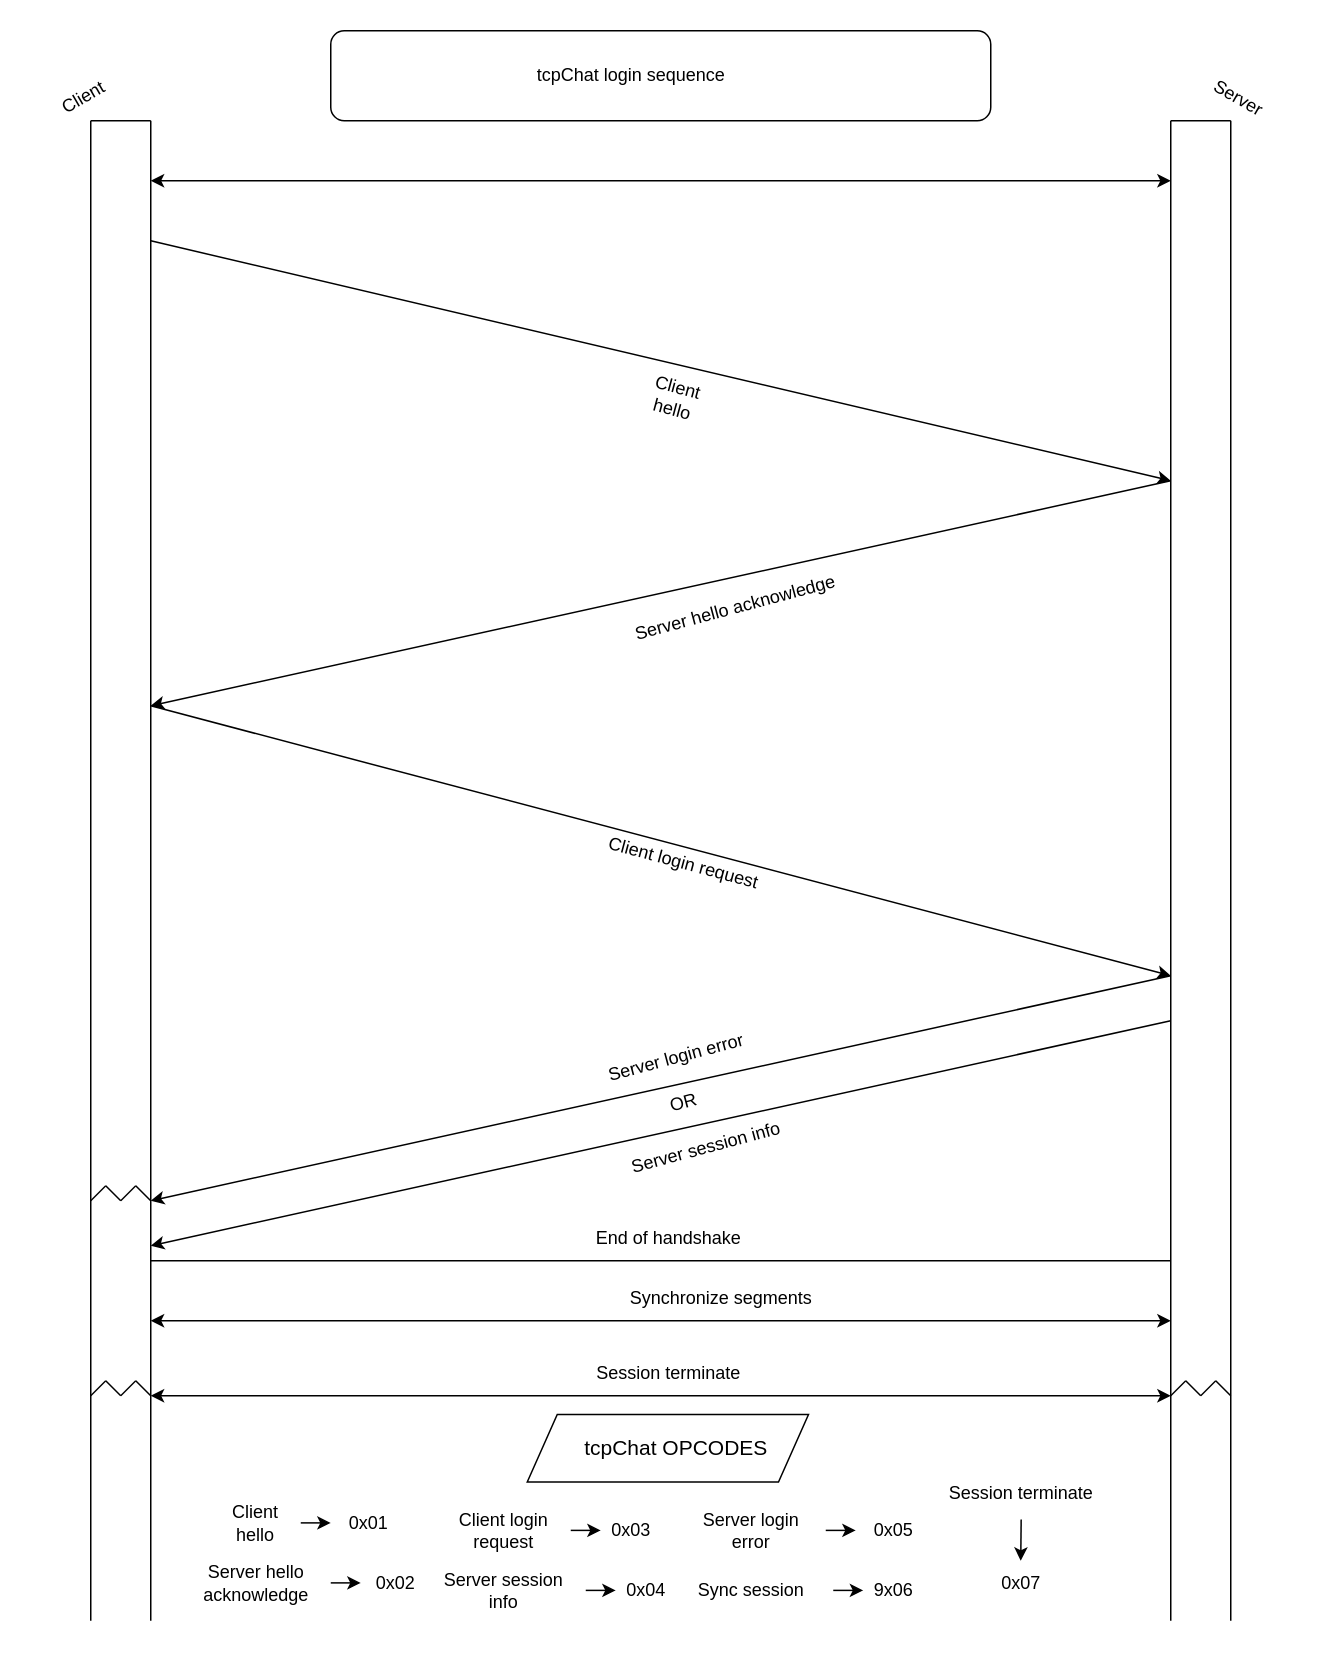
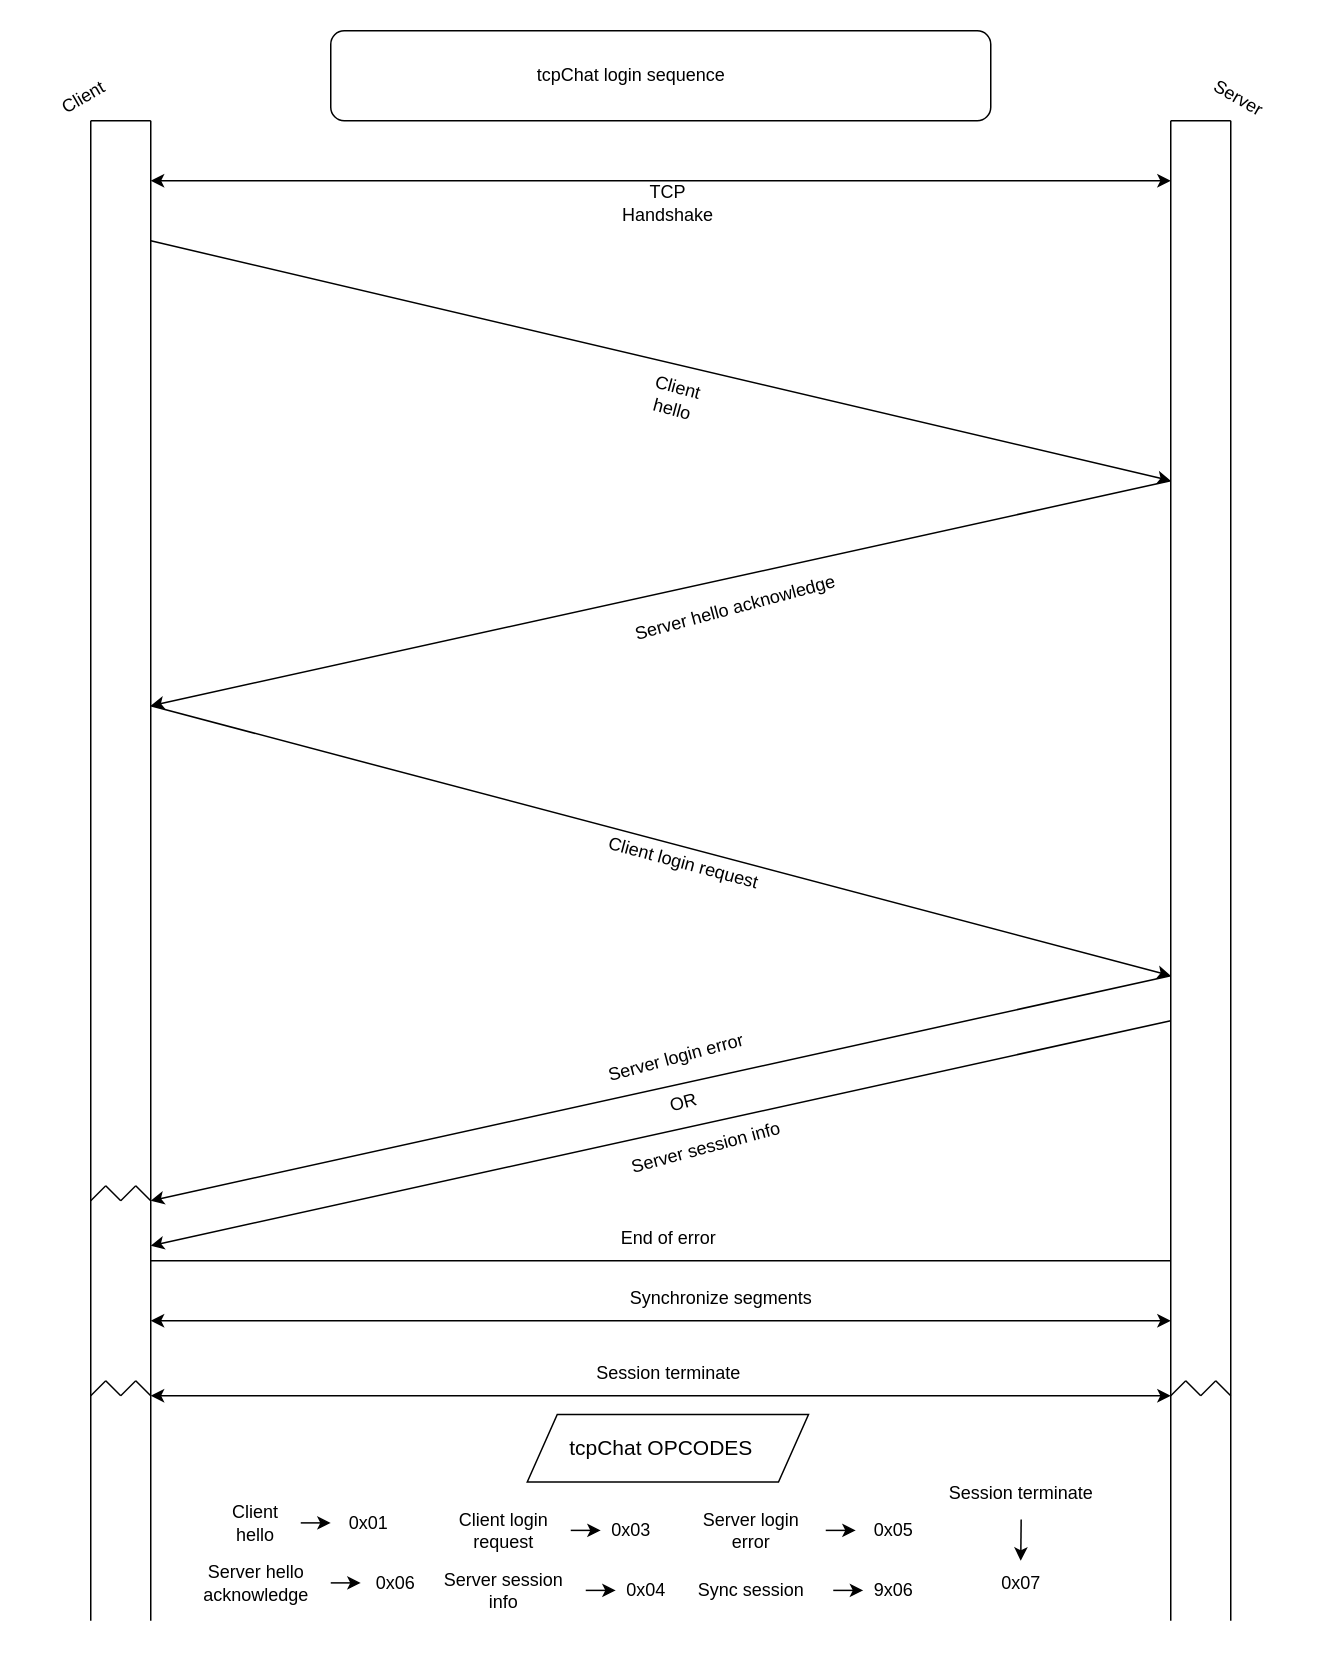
node "TCP Handshake": added
node "End of handshake": label "End of handshake" -> "End of error"
node "tcpChat OPCODES": moved (676, 1448) -> (661, 1448)
node "0x02": label "0x02" -> "0x06"
